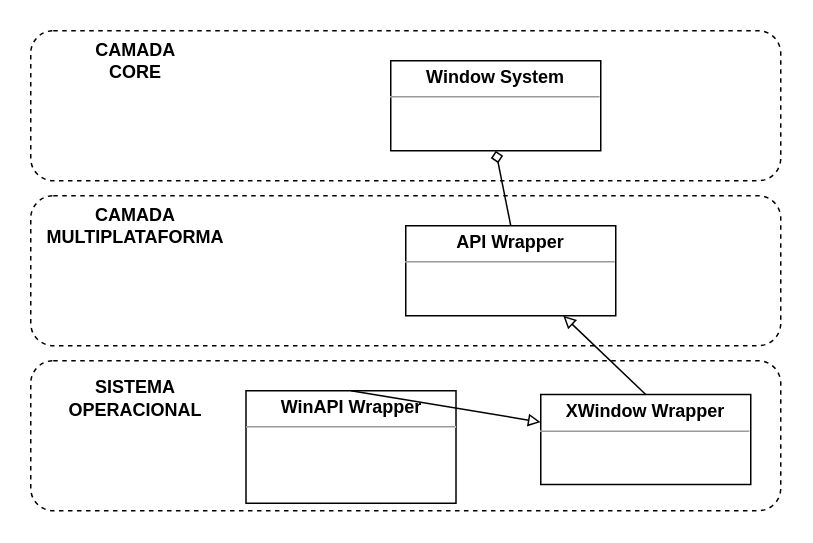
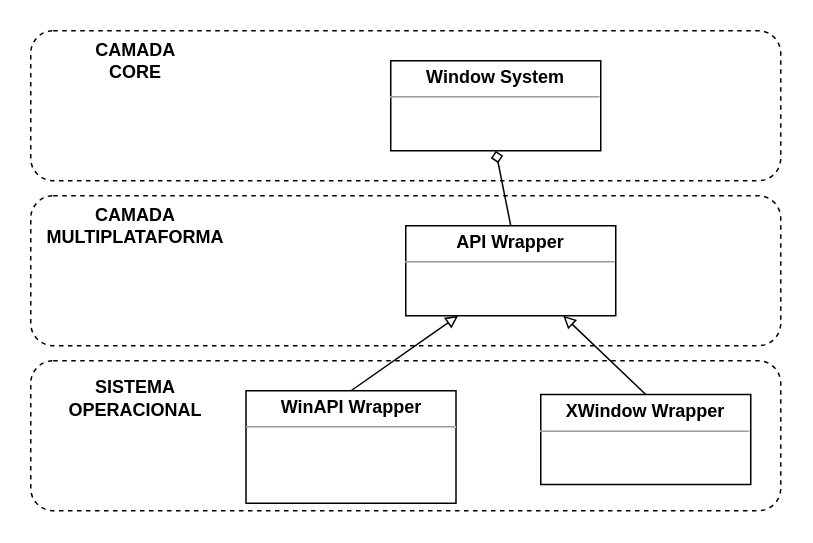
edge "WinAPI Wrapper" -> "XWindow Wrapper": now "WinAPI Wrapper" -> "API Wrapper"
